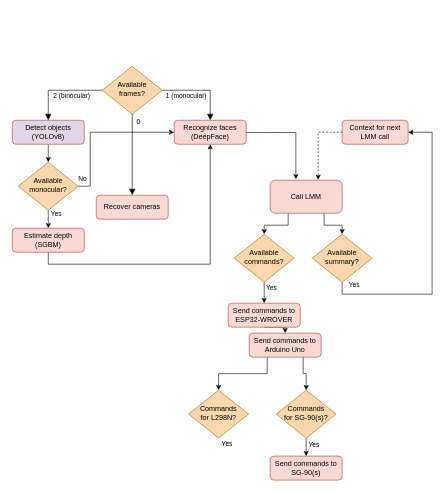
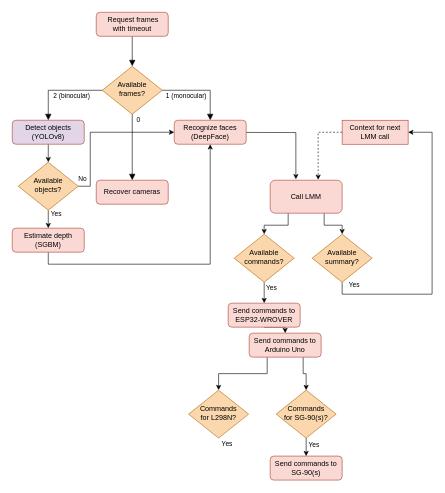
node "Request frames with timeout": added
edge "Request frames with timeout" -> "Available frames?": added
node "Context for next LMM call": shape rounded rectangle -> rectangle
node "Available monocular?": label "Available monocular?" -> "Available objects?"
node "Recover cameras": moved (132, 207) -> (132, 192)
